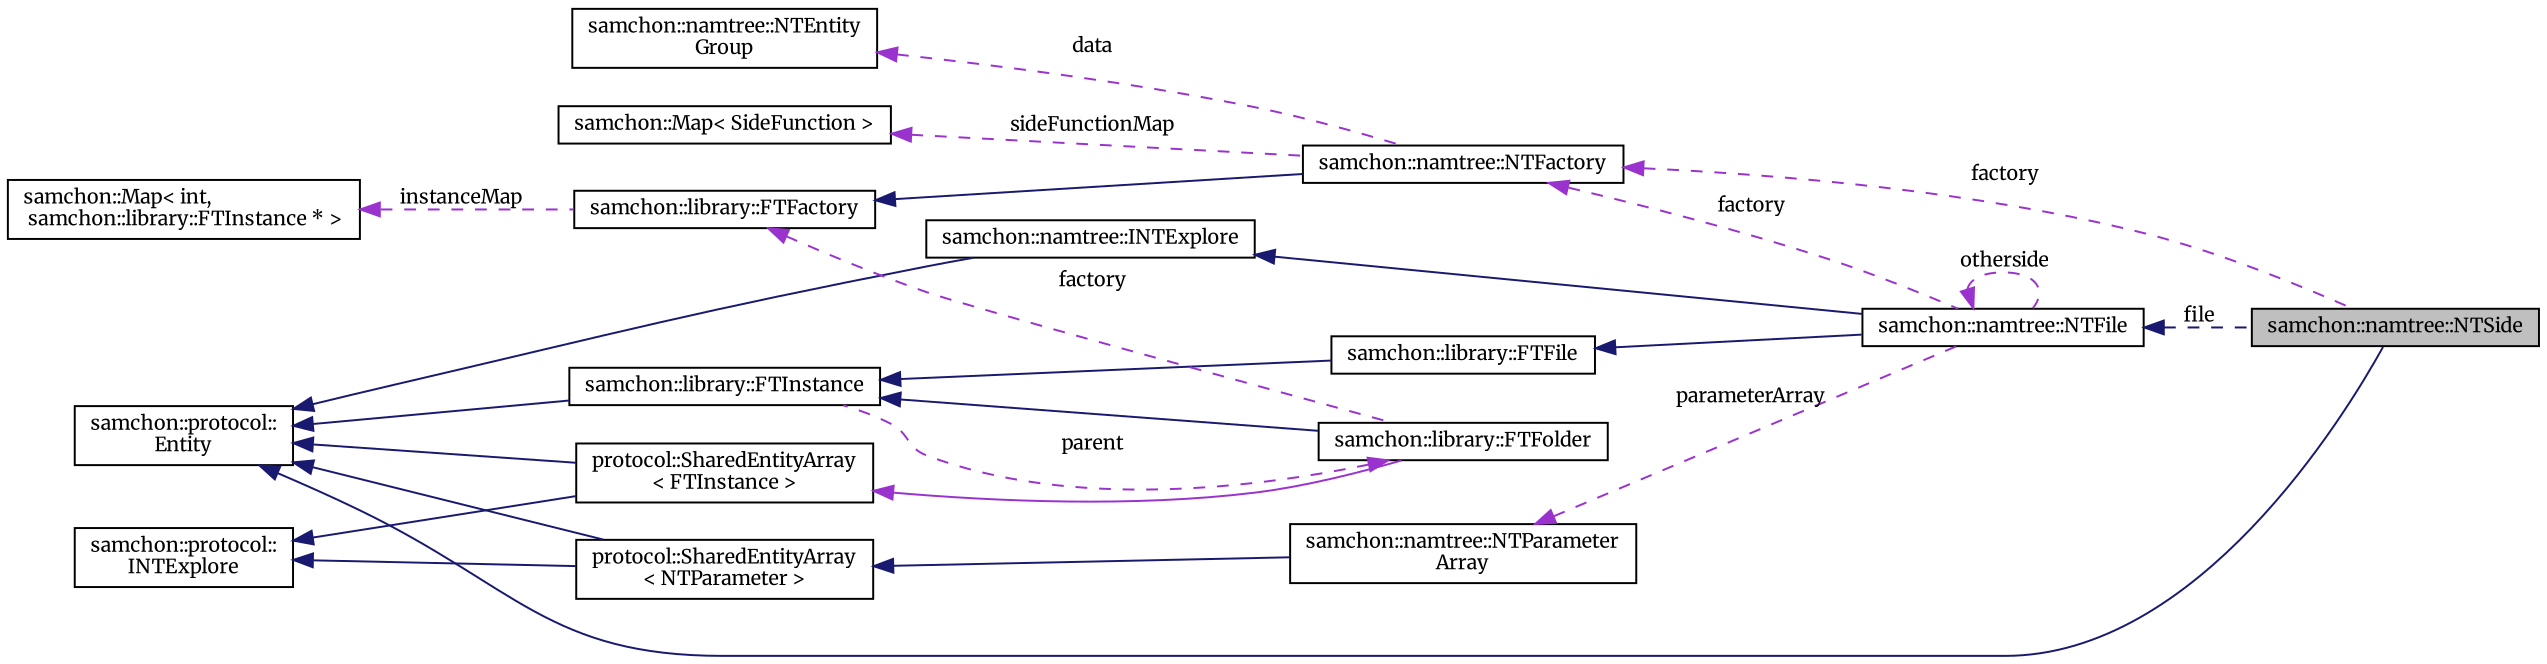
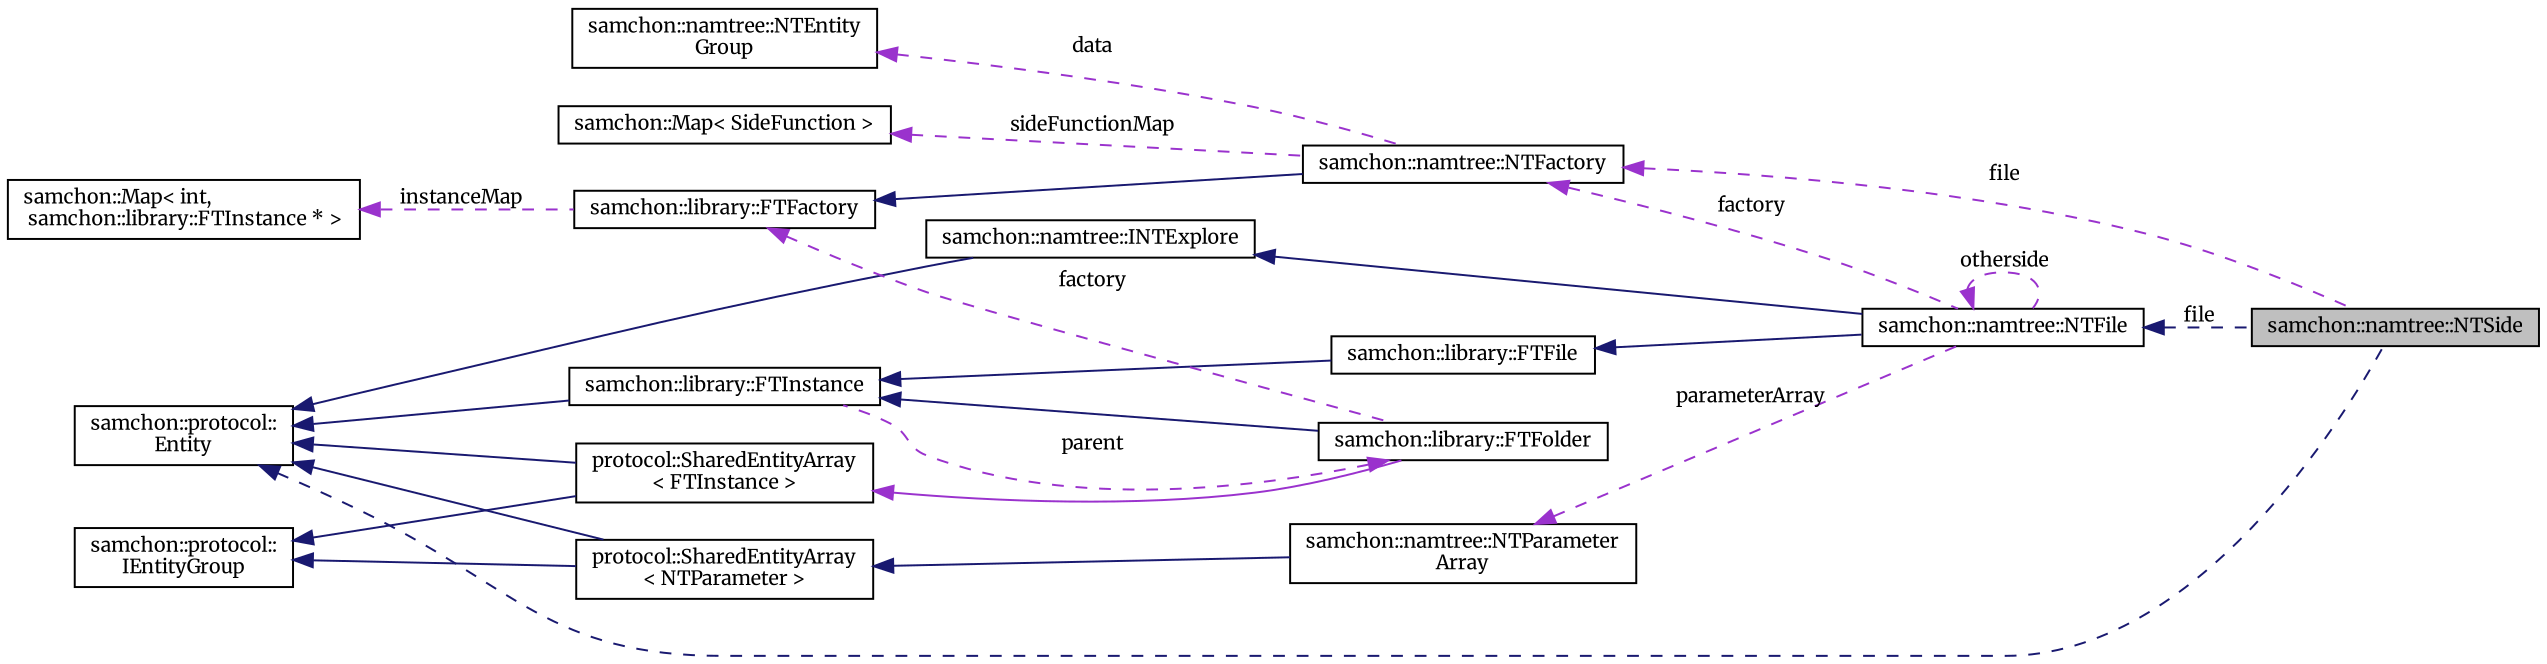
edge "samchon::namtree::NTSide" -> "samchon::namtree::NTFactory": label " factory" -> " file"
node "samchon::protocol:: INTExplore": label "samchon::protocol:: INTExplore" -> "samchon::protocol:: IEntityGroup"
edge "samchon::namtree::NTSide" -> "samchon::protocol:: Entity": style solid -> dashed
